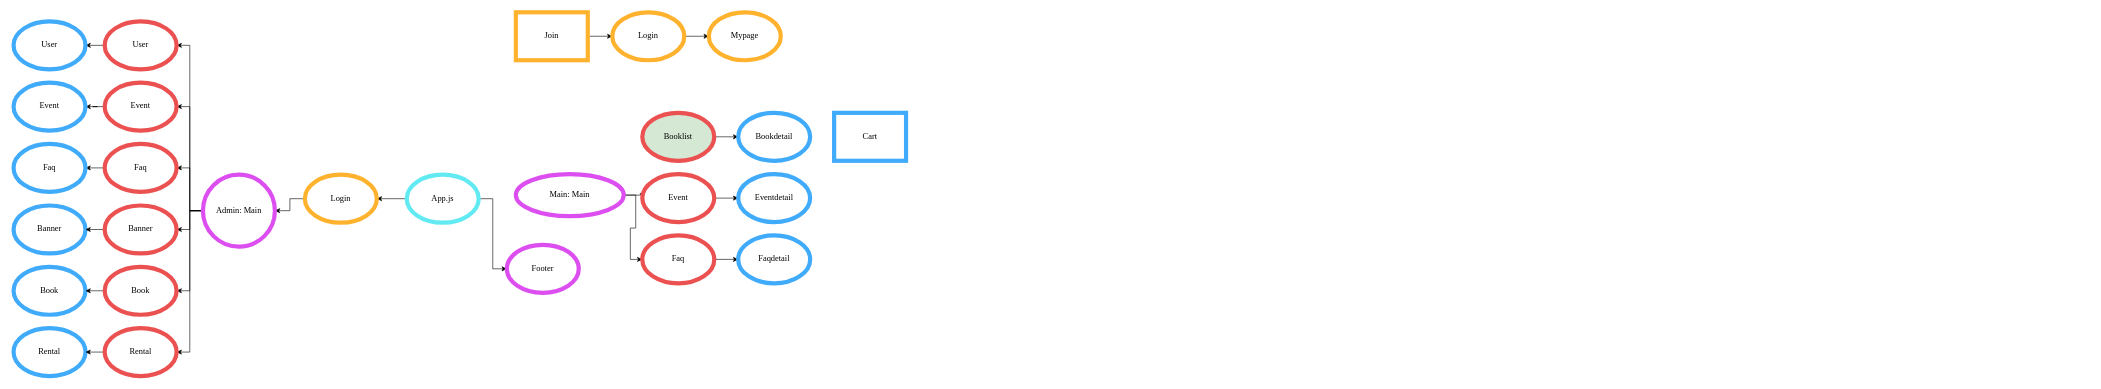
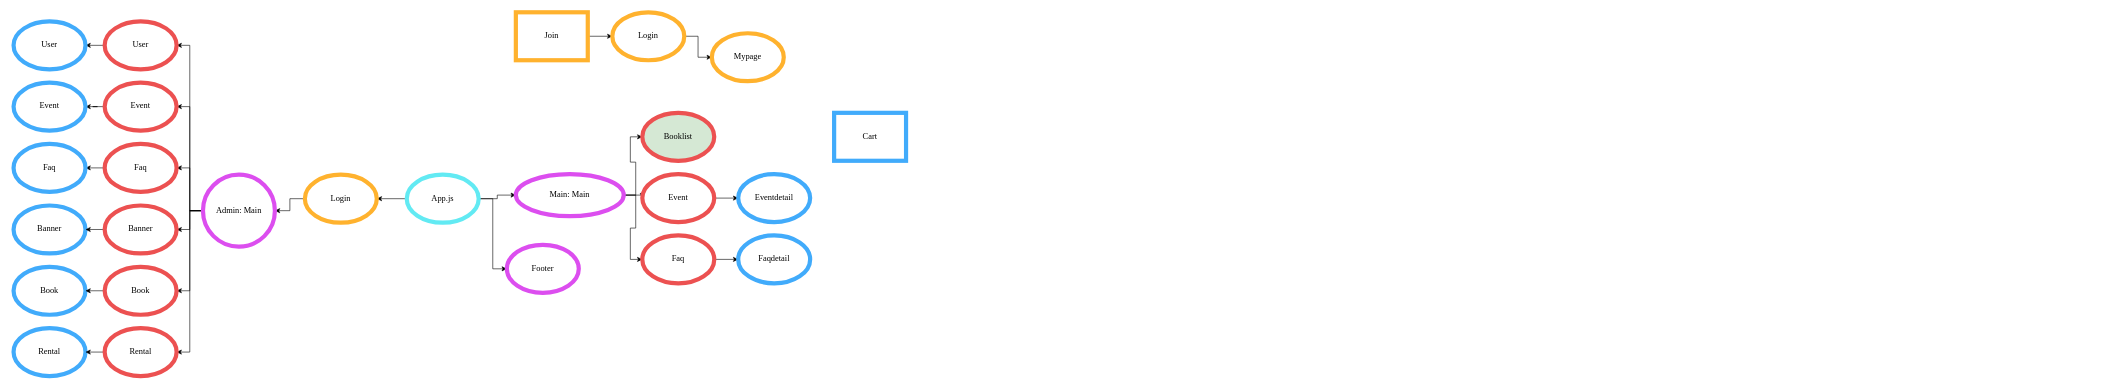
node "Mypage": moved (744, 36) -> (747, 57)
edge "Booklist" -> "Bookdetail": removed
node "Bookdetail": removed
edge "Main: Main" -> "Booklist": added
edge "App.js" -> "Main: Main": added
